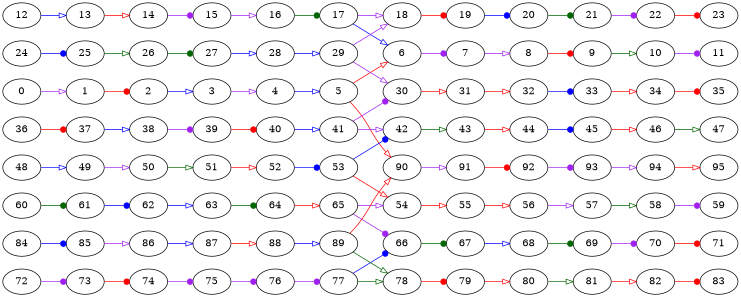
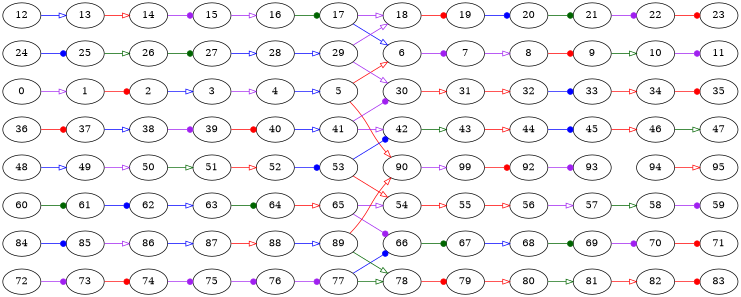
node "91": label "91" -> "99"
edge "93" -> "94": removed
